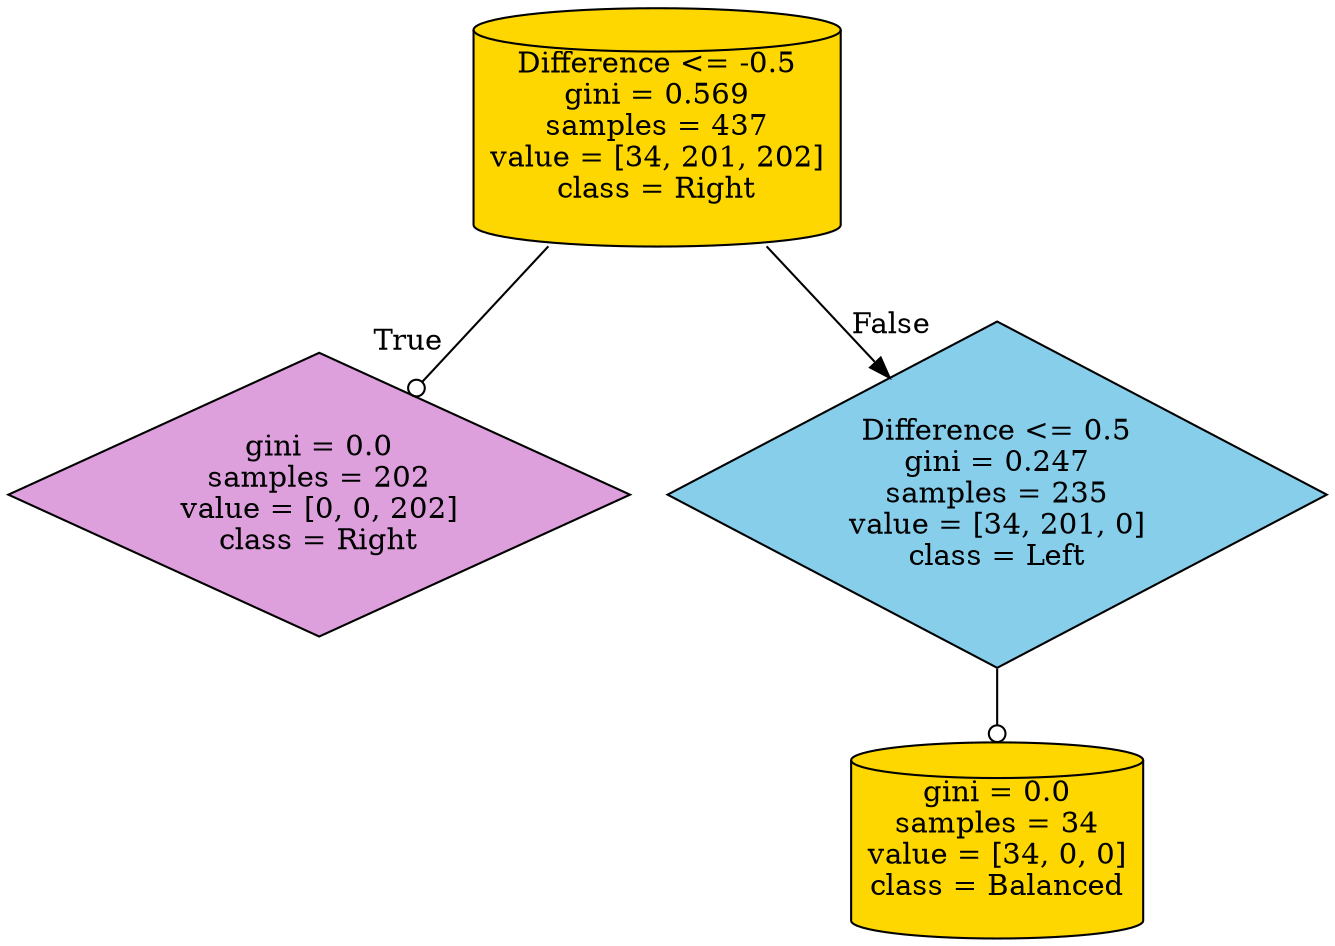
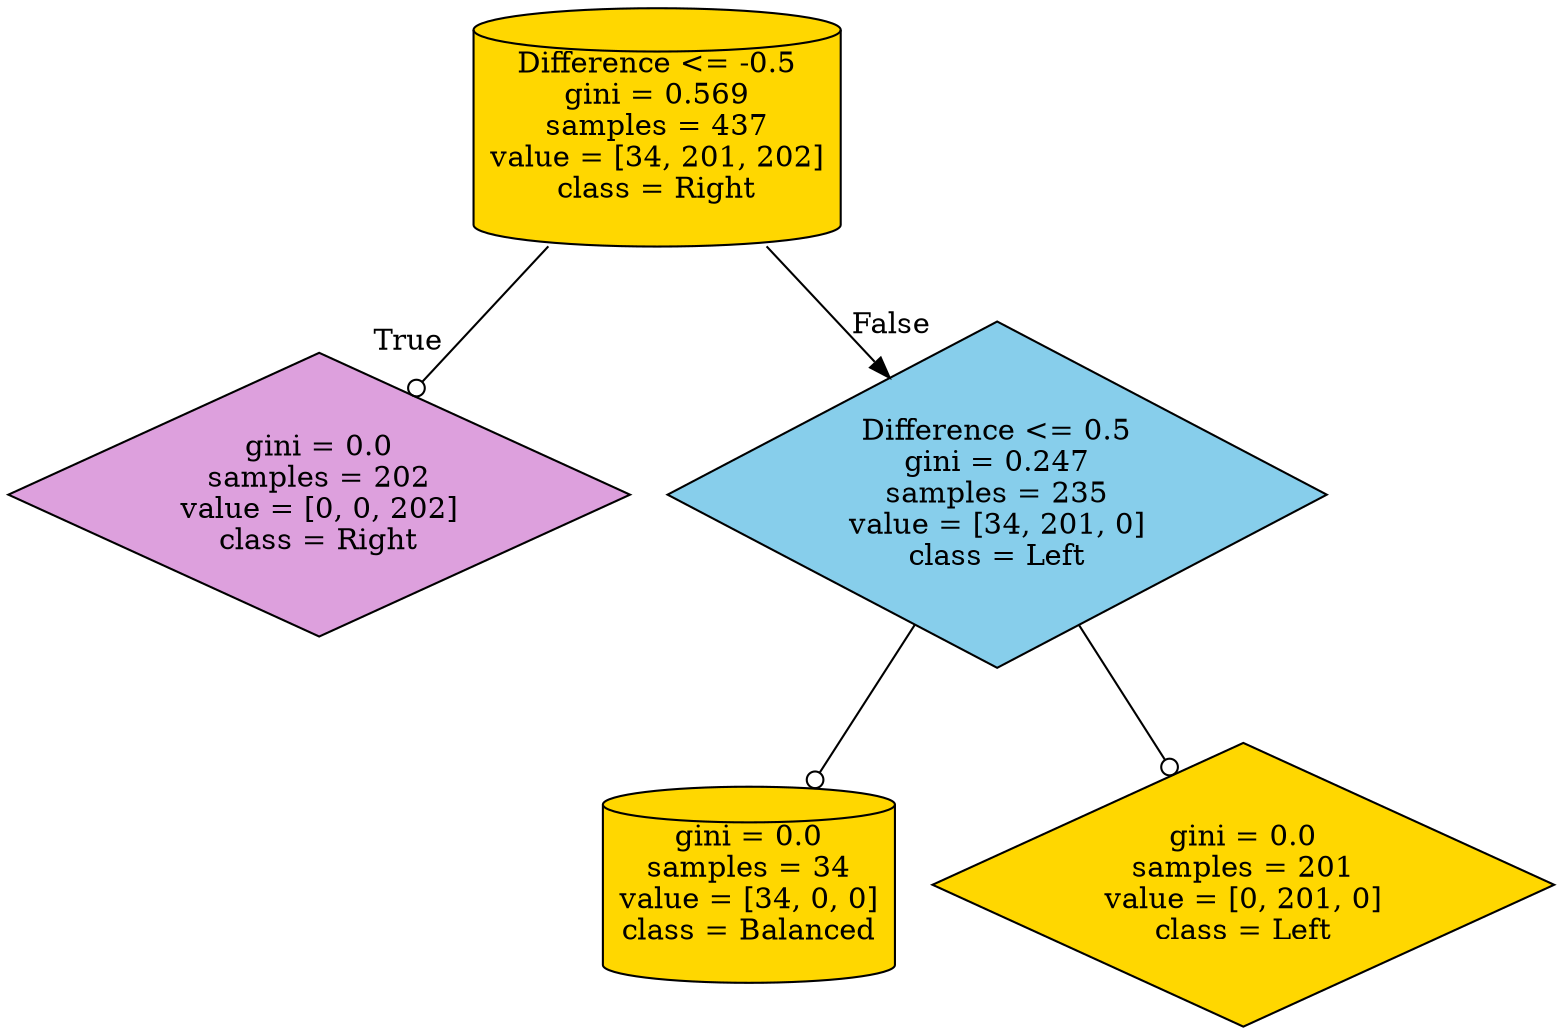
node "gini = 0.0 samples = 201 value = [0, 201, 0] class = Left": added
